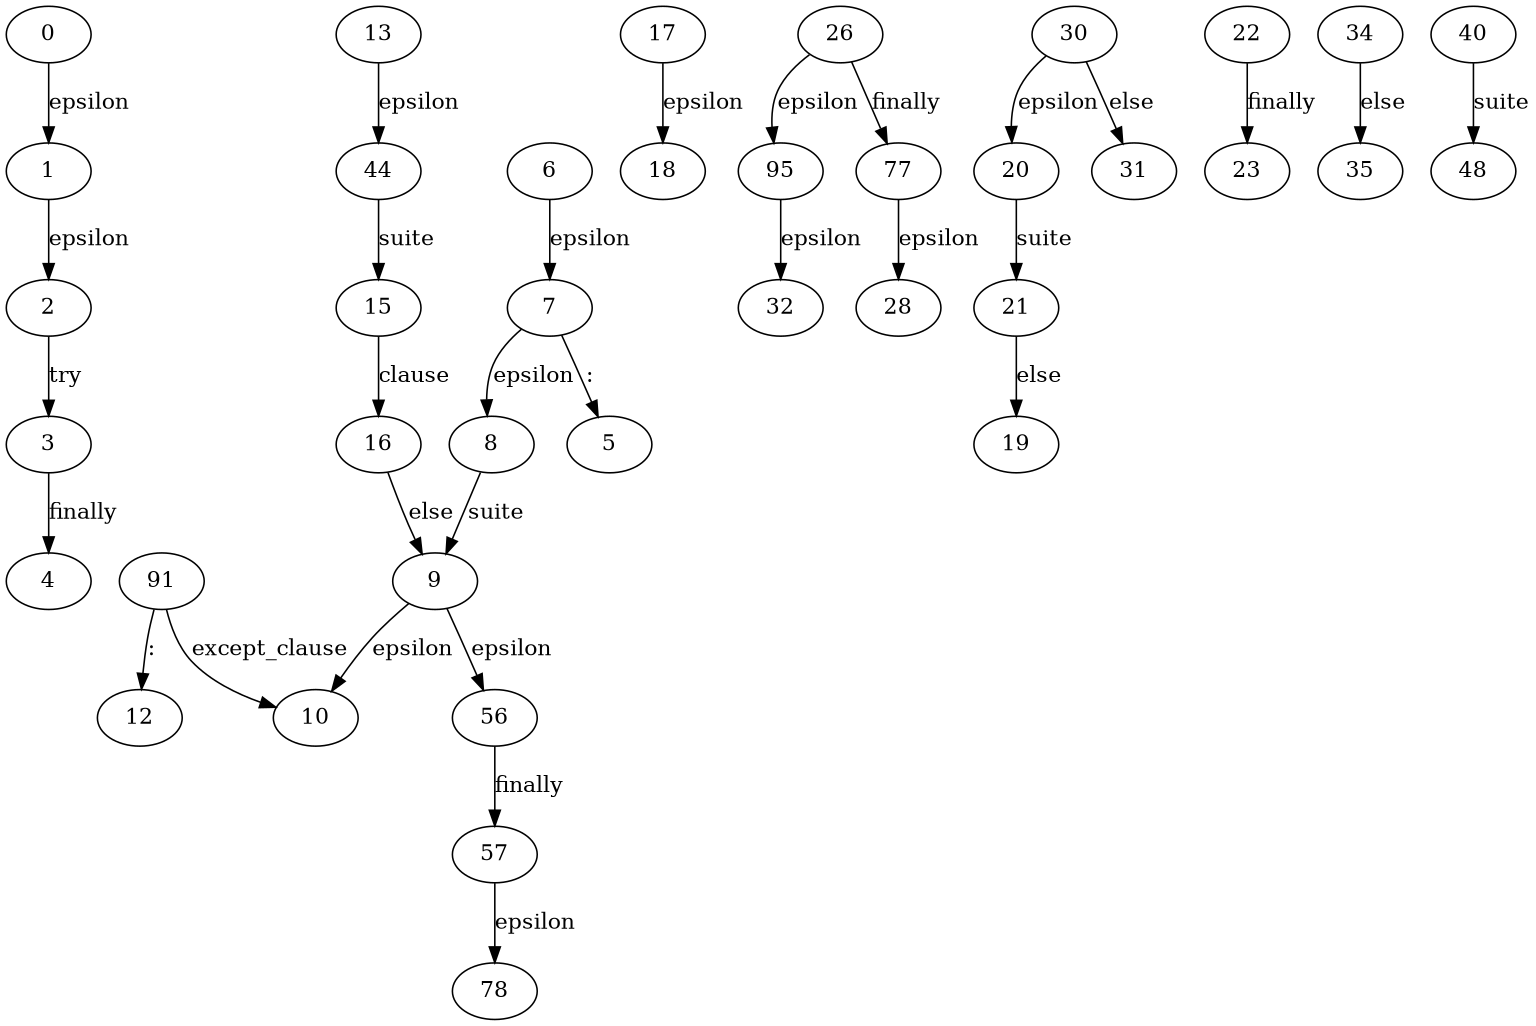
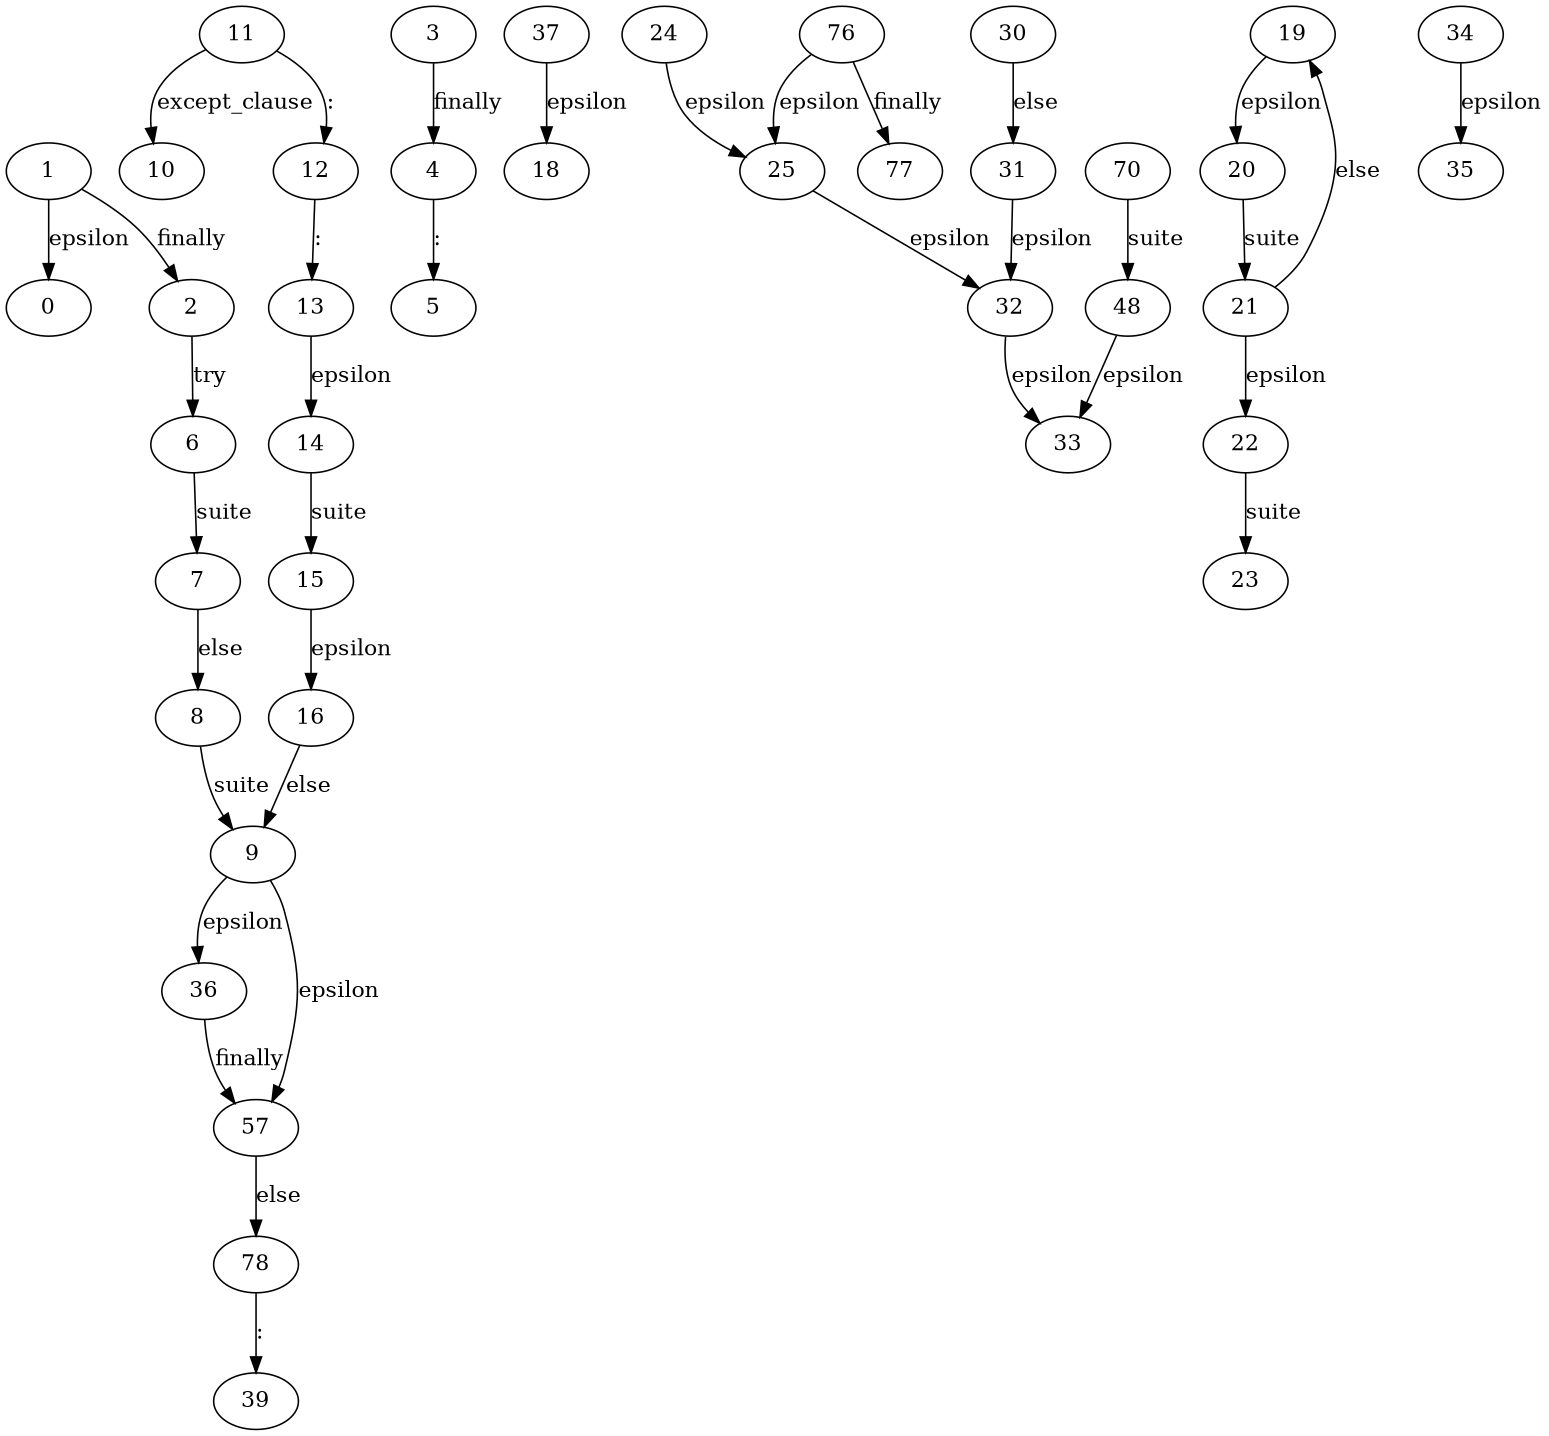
node "17": label "17" -> "37"
node "24": added
node "26": label "26" -> "76"
node "40": label "40" -> "70"
edge "30" -> "20": now "19" -> "20"
edge "0" -> "1": reversed
edge "22" -> "23": label "finally" -> "suite"
edge "34" -> "35": label "else" -> "epsilon"
node "44": label "44" -> "14"
node "95": label "95" -> "25"
edge "12" -> "13": added, label ":"
edge "31" -> "32": added, label "epsilon"
edge "1" -> "2": label "epsilon" -> "finally"
edge "6" -> "7": label "epsilon" -> "suite"
node "28": removed
edge "2" -> "3": now "2" -> "6"
edge "21" -> "22": added, label "epsilon"
edge "7" -> "5": now "4" -> "5"
edge "15" -> "16": label "clause" -> "epsilon"
edge "7" -> "8": label "epsilon" -> "else"
node "33": added
node "91": label "91" -> "11"
edge "9" -> "10": now "9" -> "57"
node "56": label "56" -> "36"
edge "57" -> "78": label "epsilon" -> "else"
node "39": added
